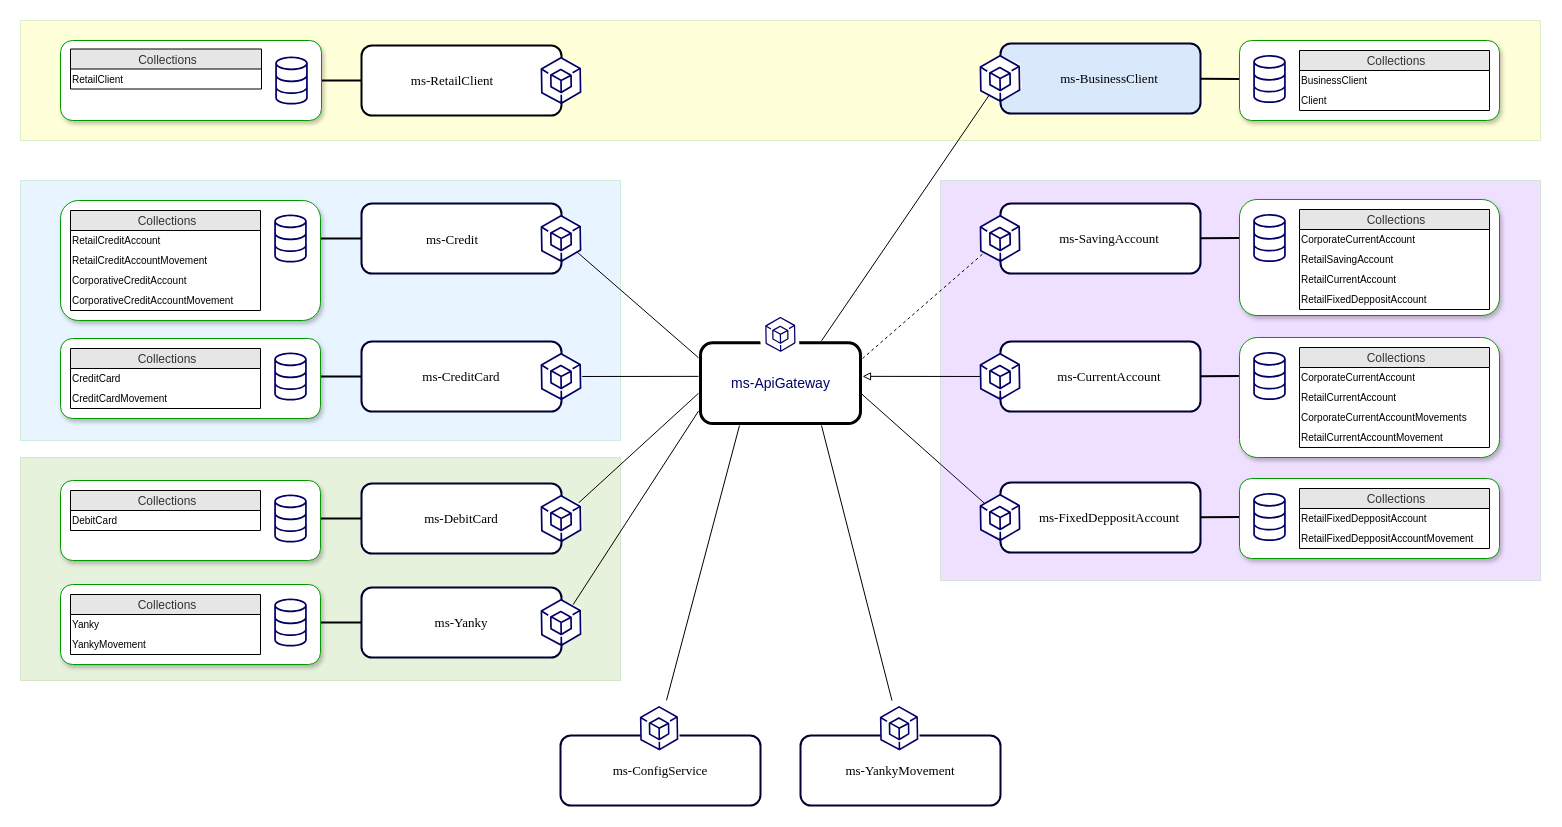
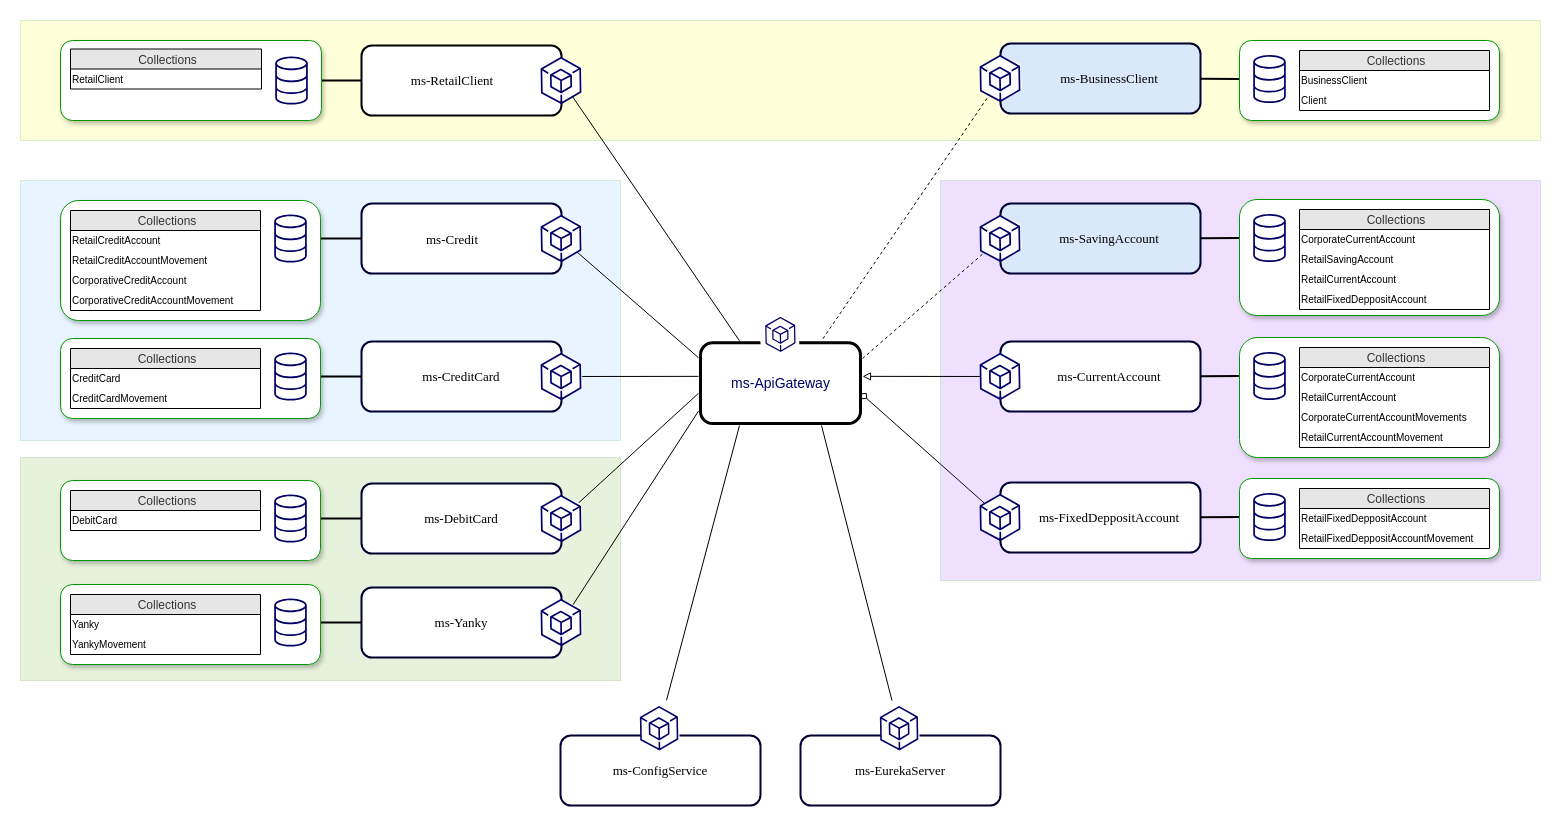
edge "ms-BusinessClient" -- "ms-ApiGateway": style solid -> dashed
edge "ms-RetailClient" -- "ms-ApiGateway": added
node "ms-SavingAccount": fillcolor #ffffff -> #dae8fc
edge "ms-ApiGateway" -- "ms-FixedDeppositAccount": arrowhead none -> diamond
node "ms-YankyMovement": label "ms-YankyMovement" -> "ms-EurekaServer"
